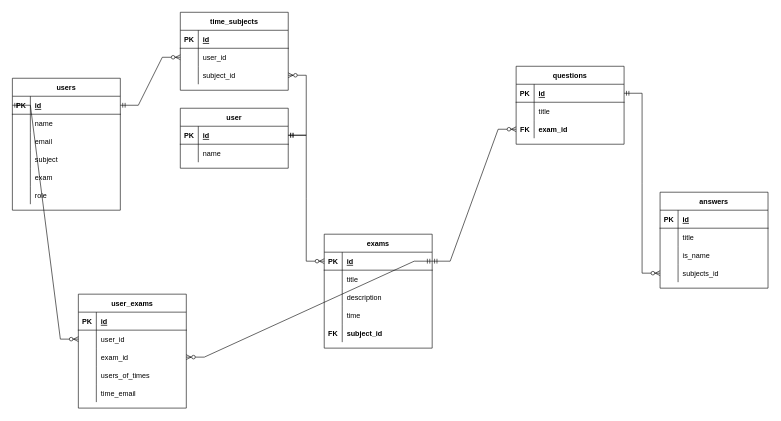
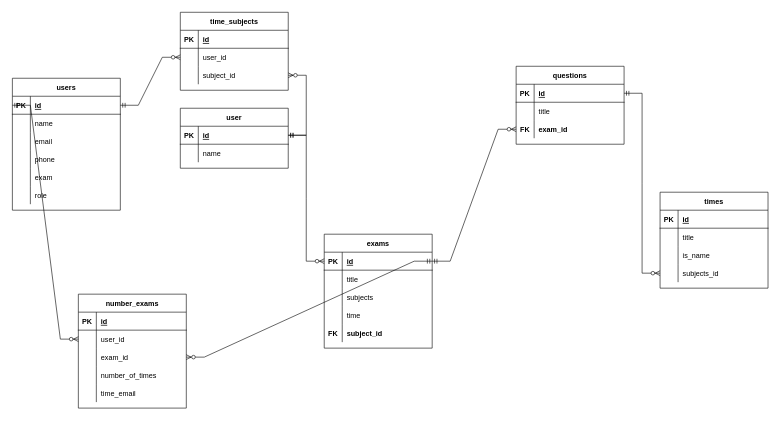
node "subject": label "subject" -> "phone"
node "answers": label "answers" -> "times"
node "description": label "description" -> "subjects"
node "user_exams": label "user_exams" -> "number_exams"
node "users_of_times": label "users_of_times" -> "number_of_times"
